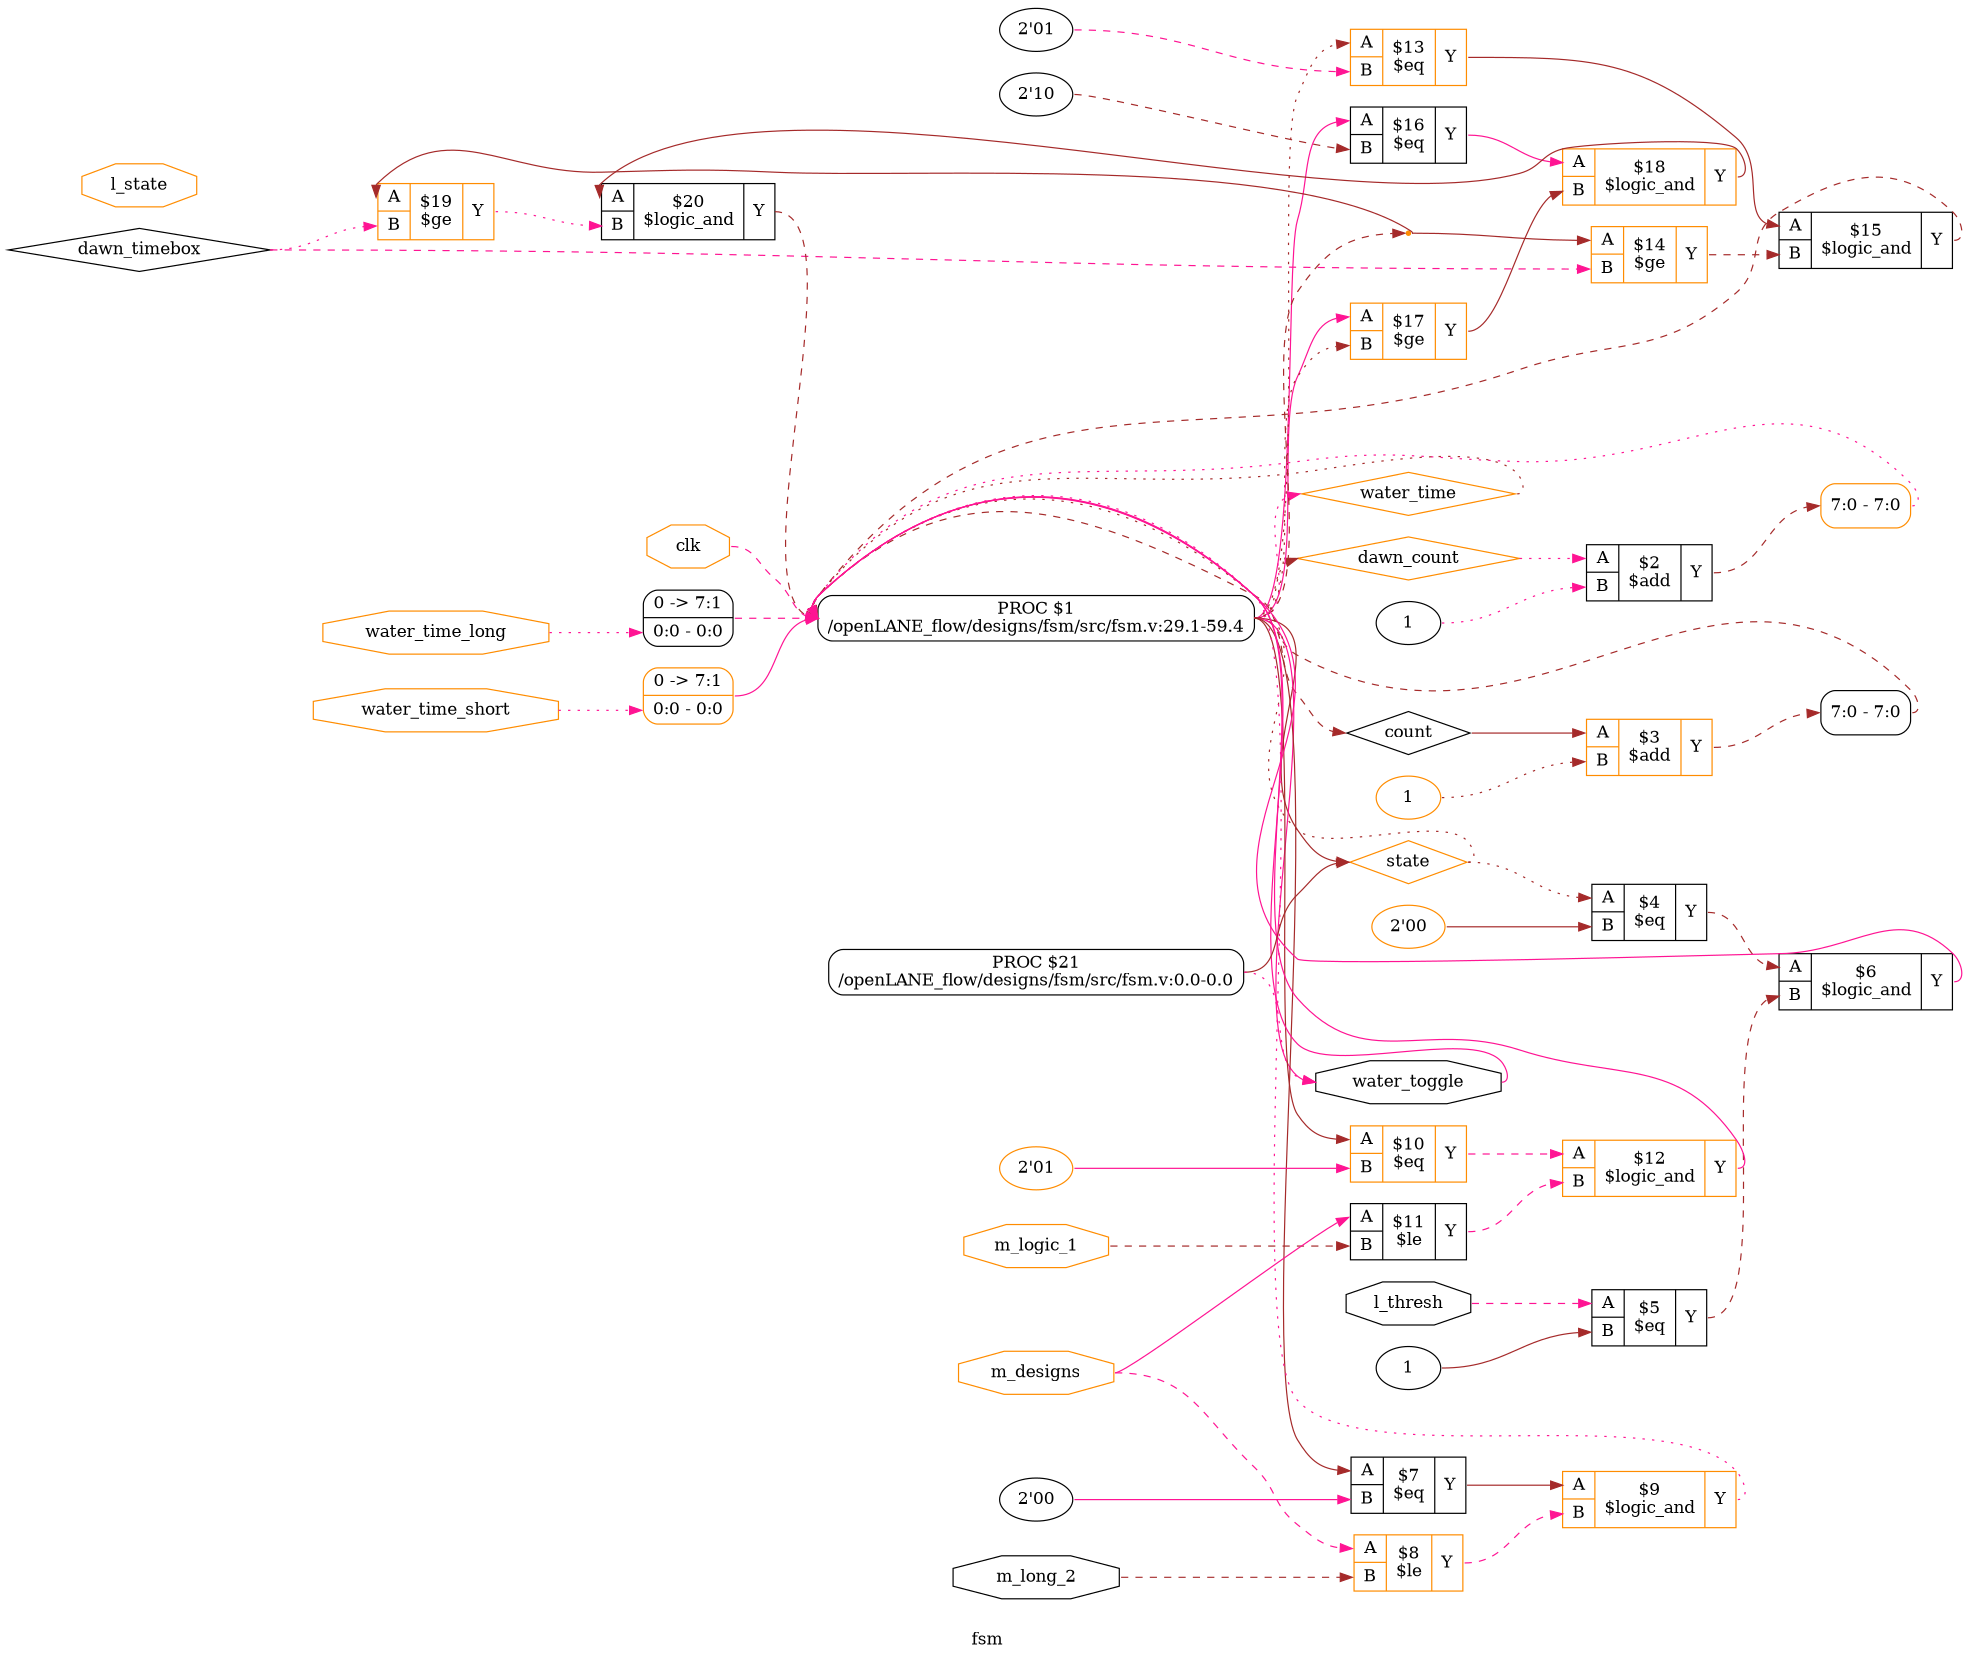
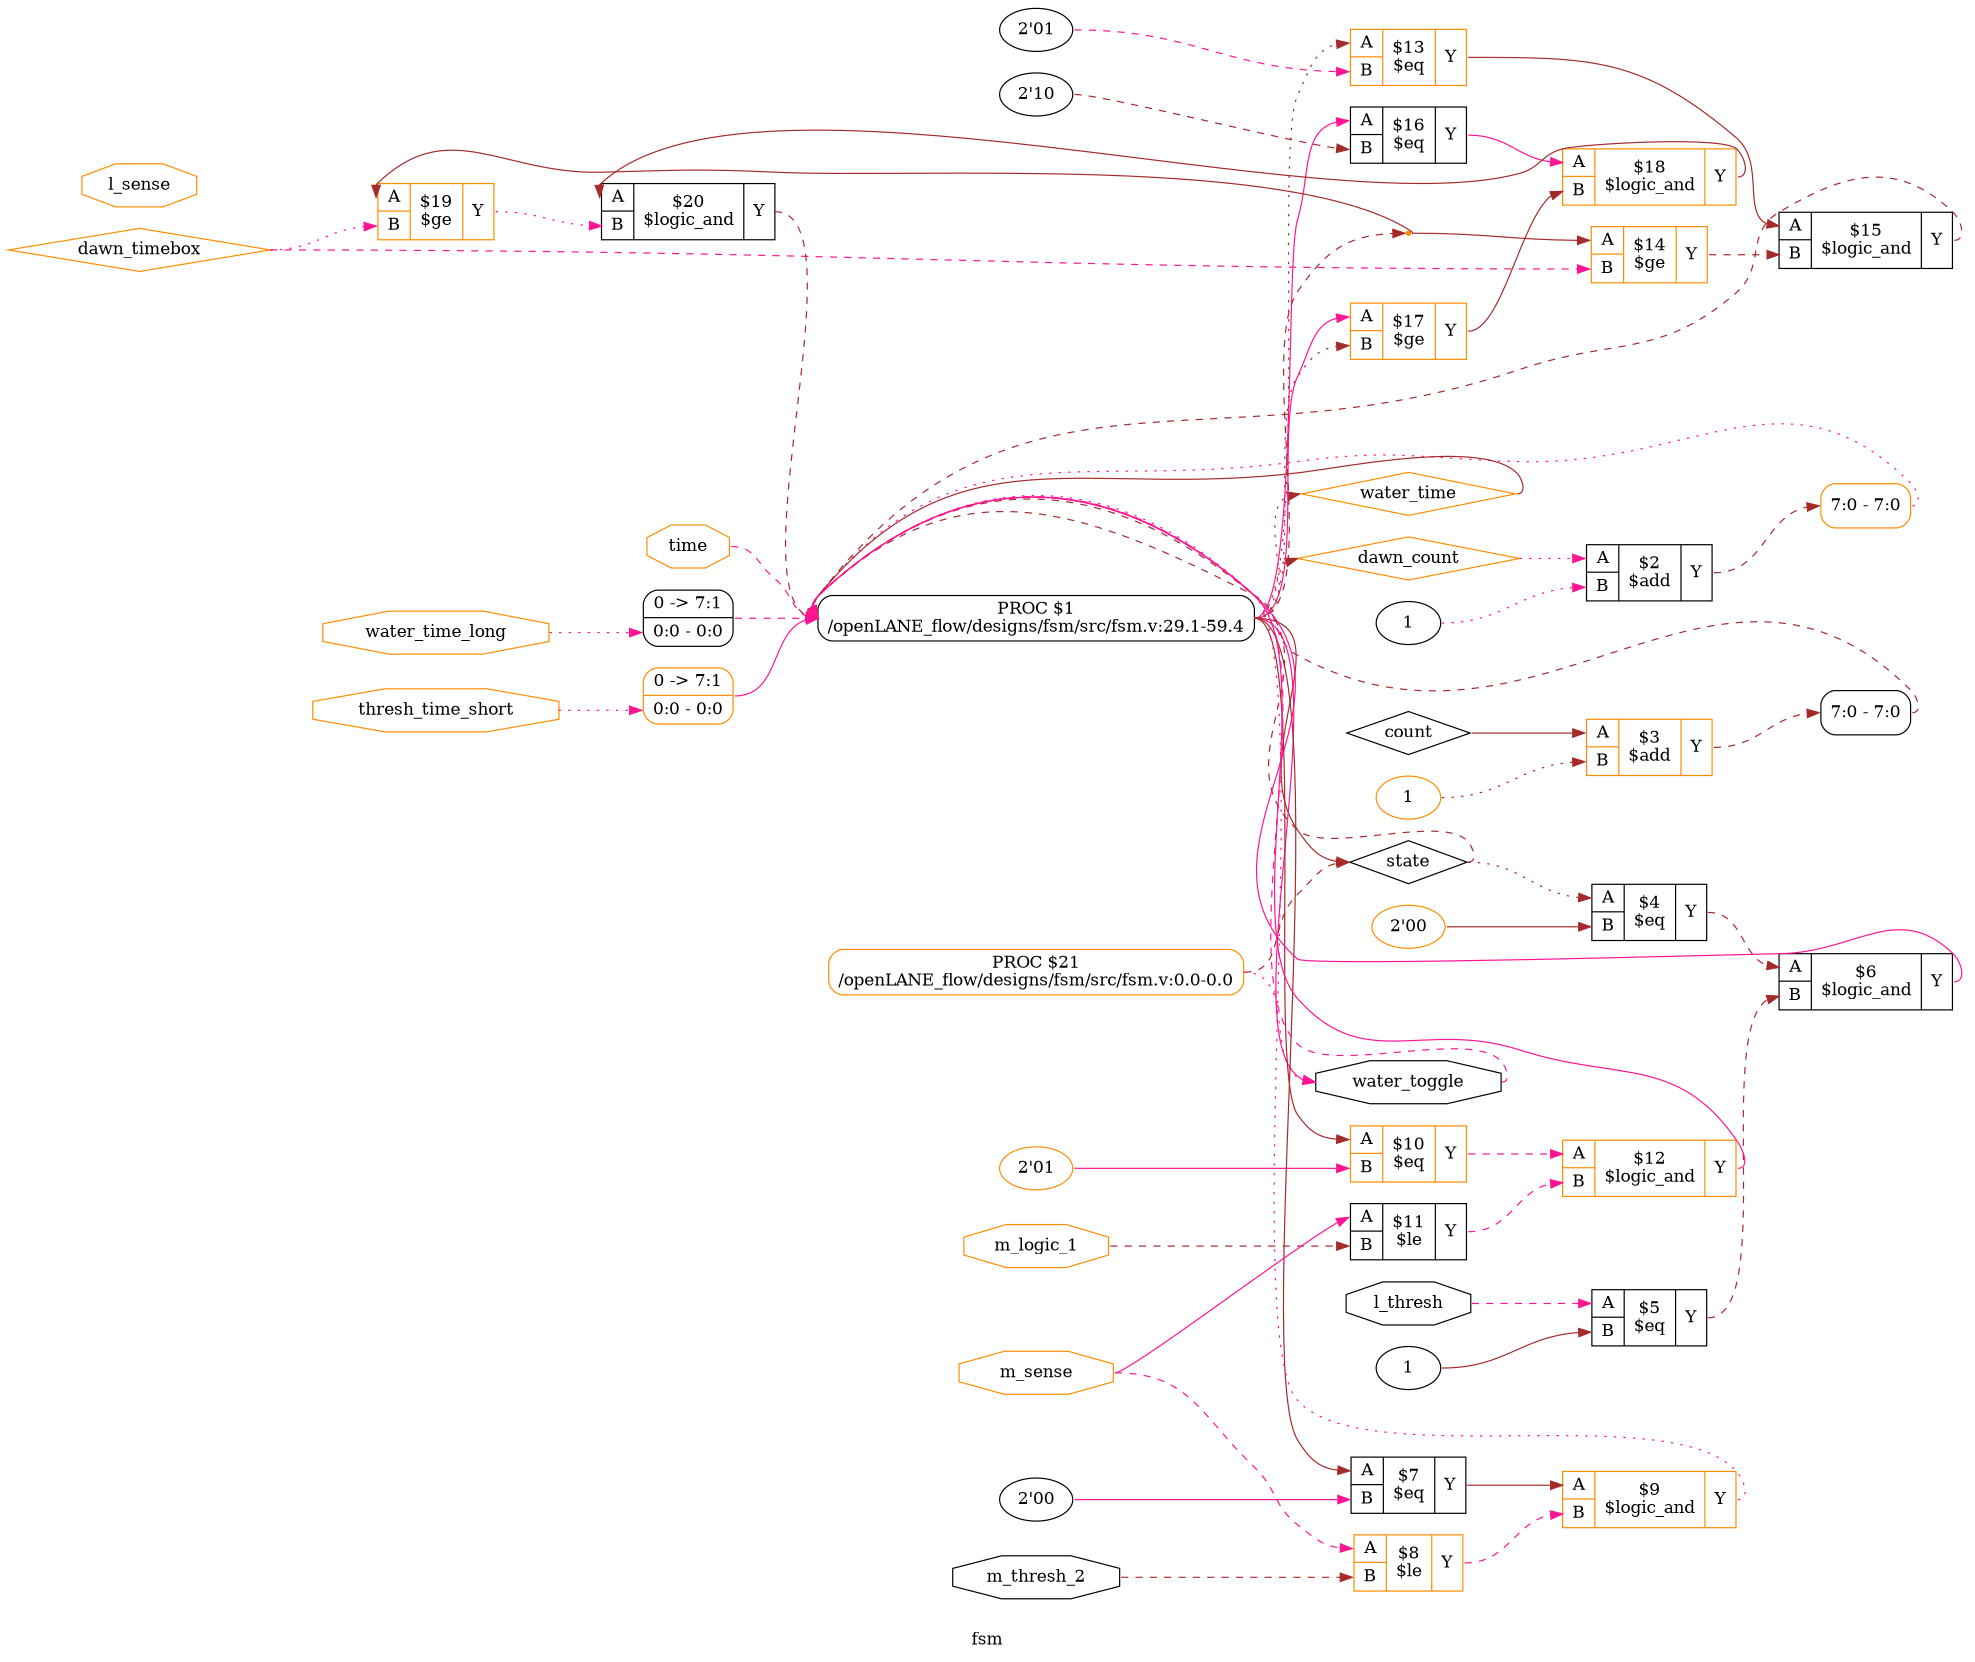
node "l_state": label "l_state" -> "l_sense"
node "dawn_timebox": color black -> darkorange
edge "water_time" -> "PROC $1 /openLANE_flow/designs/fsm/src/fsm.v:29.1-59.4": style dotted -> solid
node "clk": label "clk" -> "time"
edge "PROC $1 /openLANE_flow/designs/fsm/src/fsm.v:29.1-59.4" -> "water_time": color deeppink -> brown
edge "water_toggle" -> "PROC $1 /openLANE_flow/designs/fsm/src/fsm.v:29.1-59.4": style solid -> dashed
edge "PROC $1 /openLANE_flow/designs/fsm/src/fsm.v:29.1-59.4" -> "count": removed
node "water_time_short": label "water_time_short" -> "thresh_time_short"
edge "state" -> "PROC $1 /openLANE_flow/designs/fsm/src/fsm.v:29.1-59.4": style dotted -> dashed
node "state": color darkorange -> black
edge "PROC $21 /openLANE_flow/designs/fsm/src/fsm.v:0.0-0.0" -> "state": style solid -> dashed
node "PROC $21 /openLANE_flow/designs/fsm/src/fsm.v:0.0-0.0": color black -> darkorange
node "m_designs": label "m_designs" -> "m_sense"
node "m_long_2": label "m_long_2" -> "m_thresh_2"
